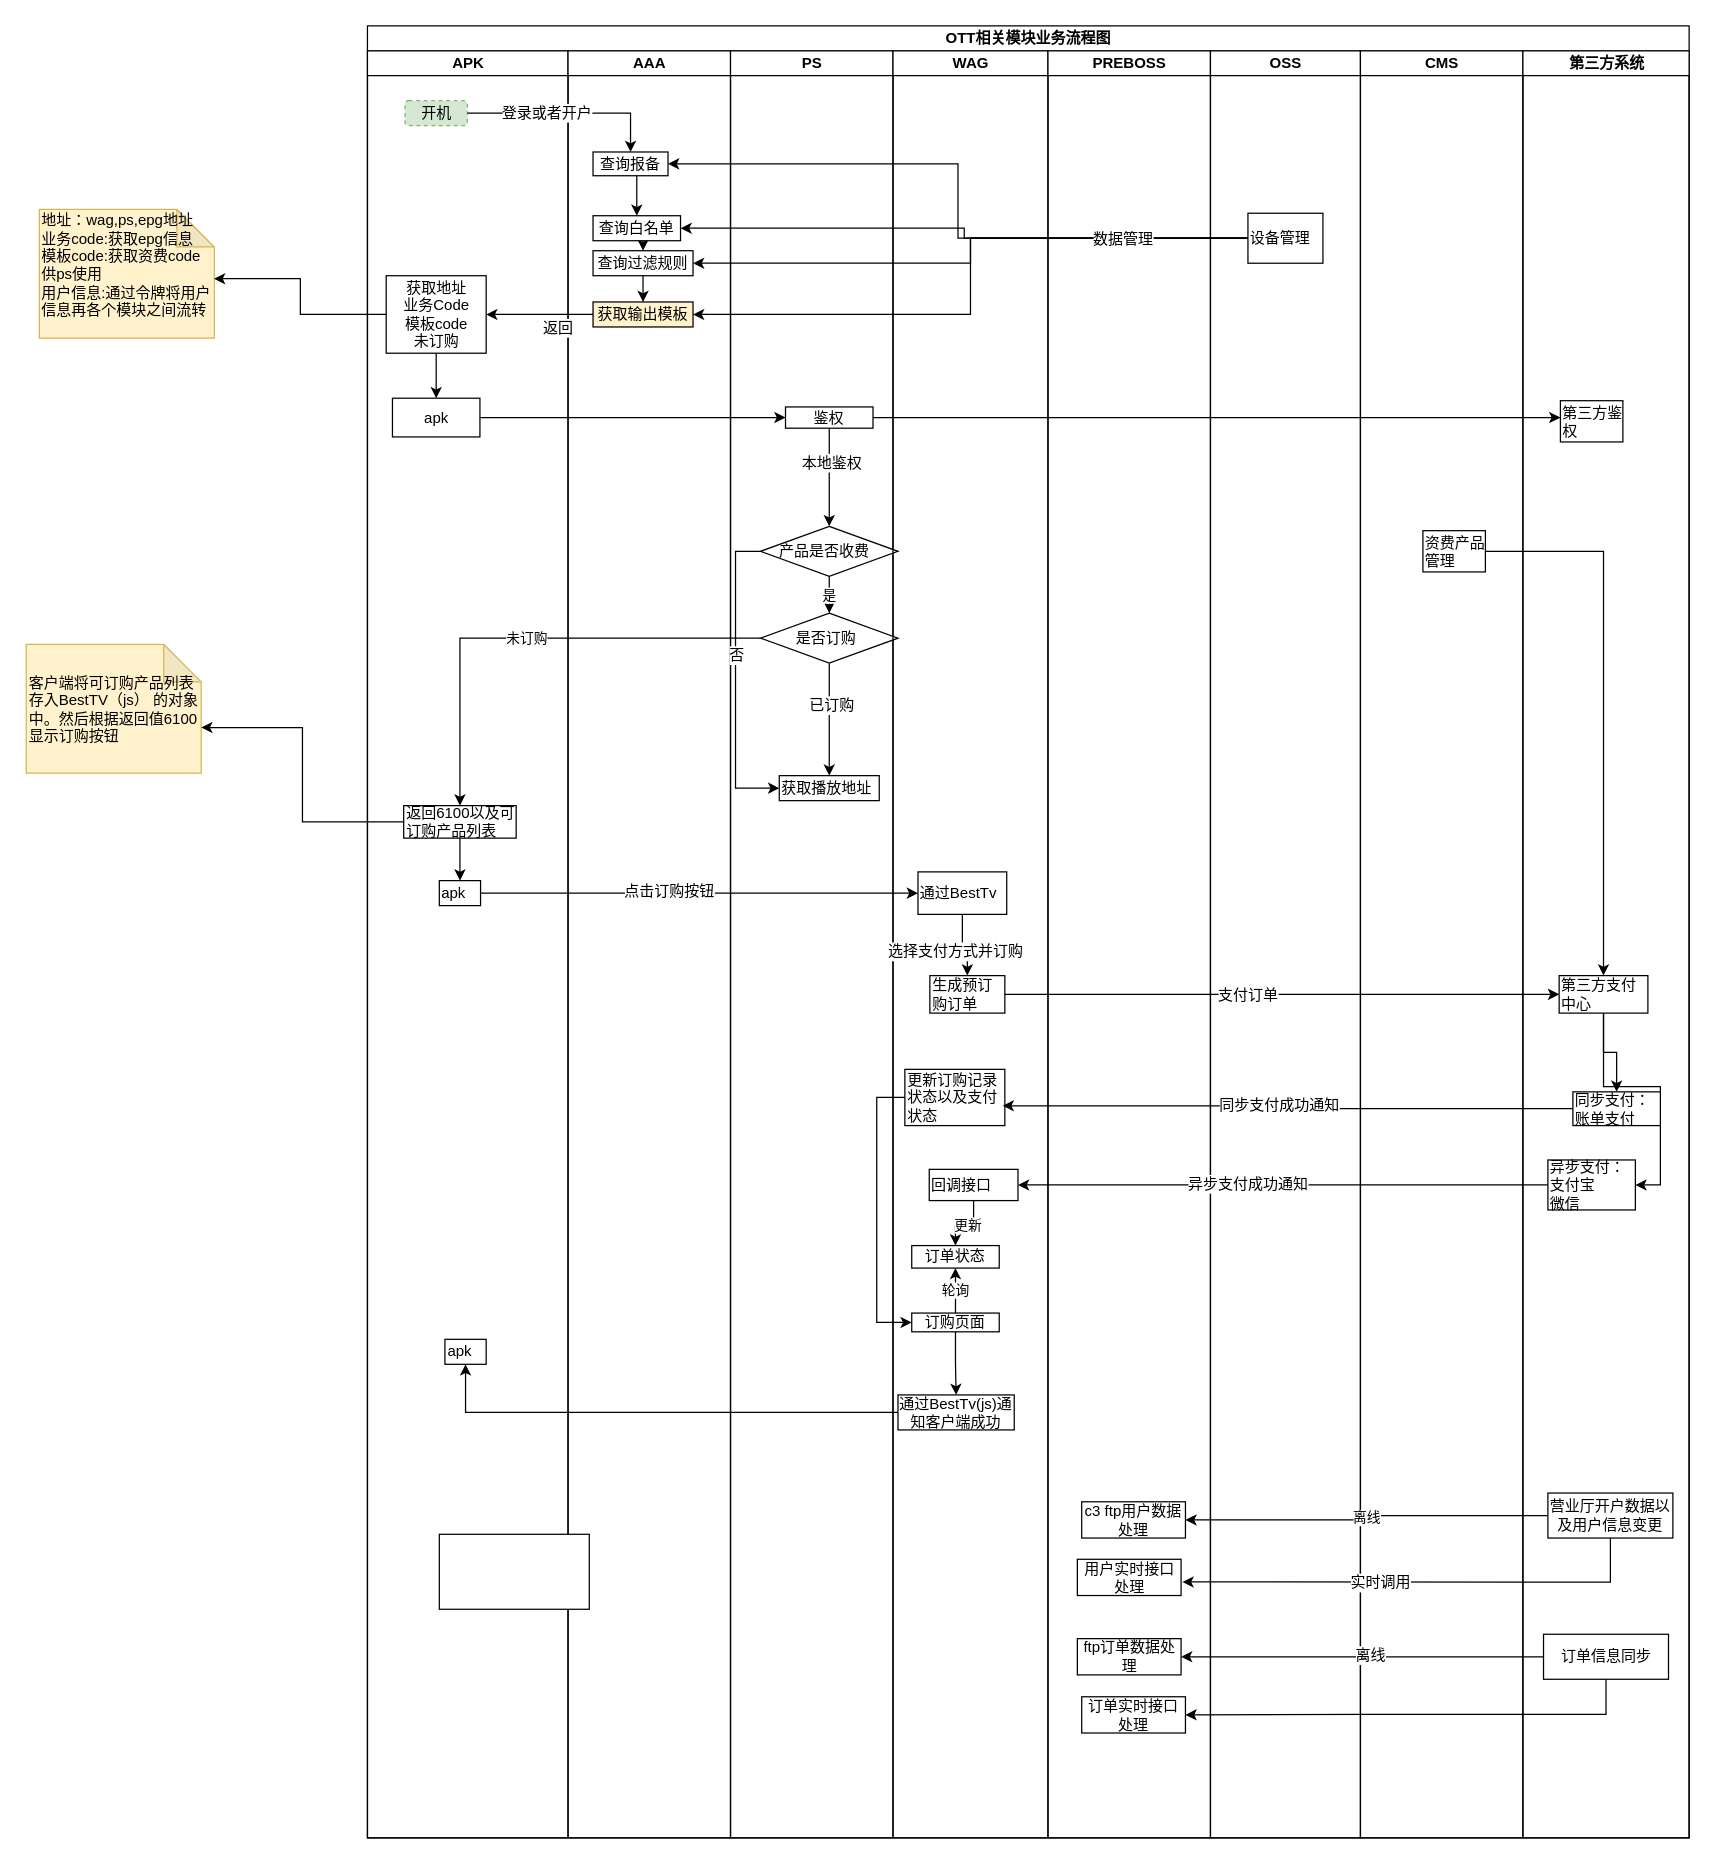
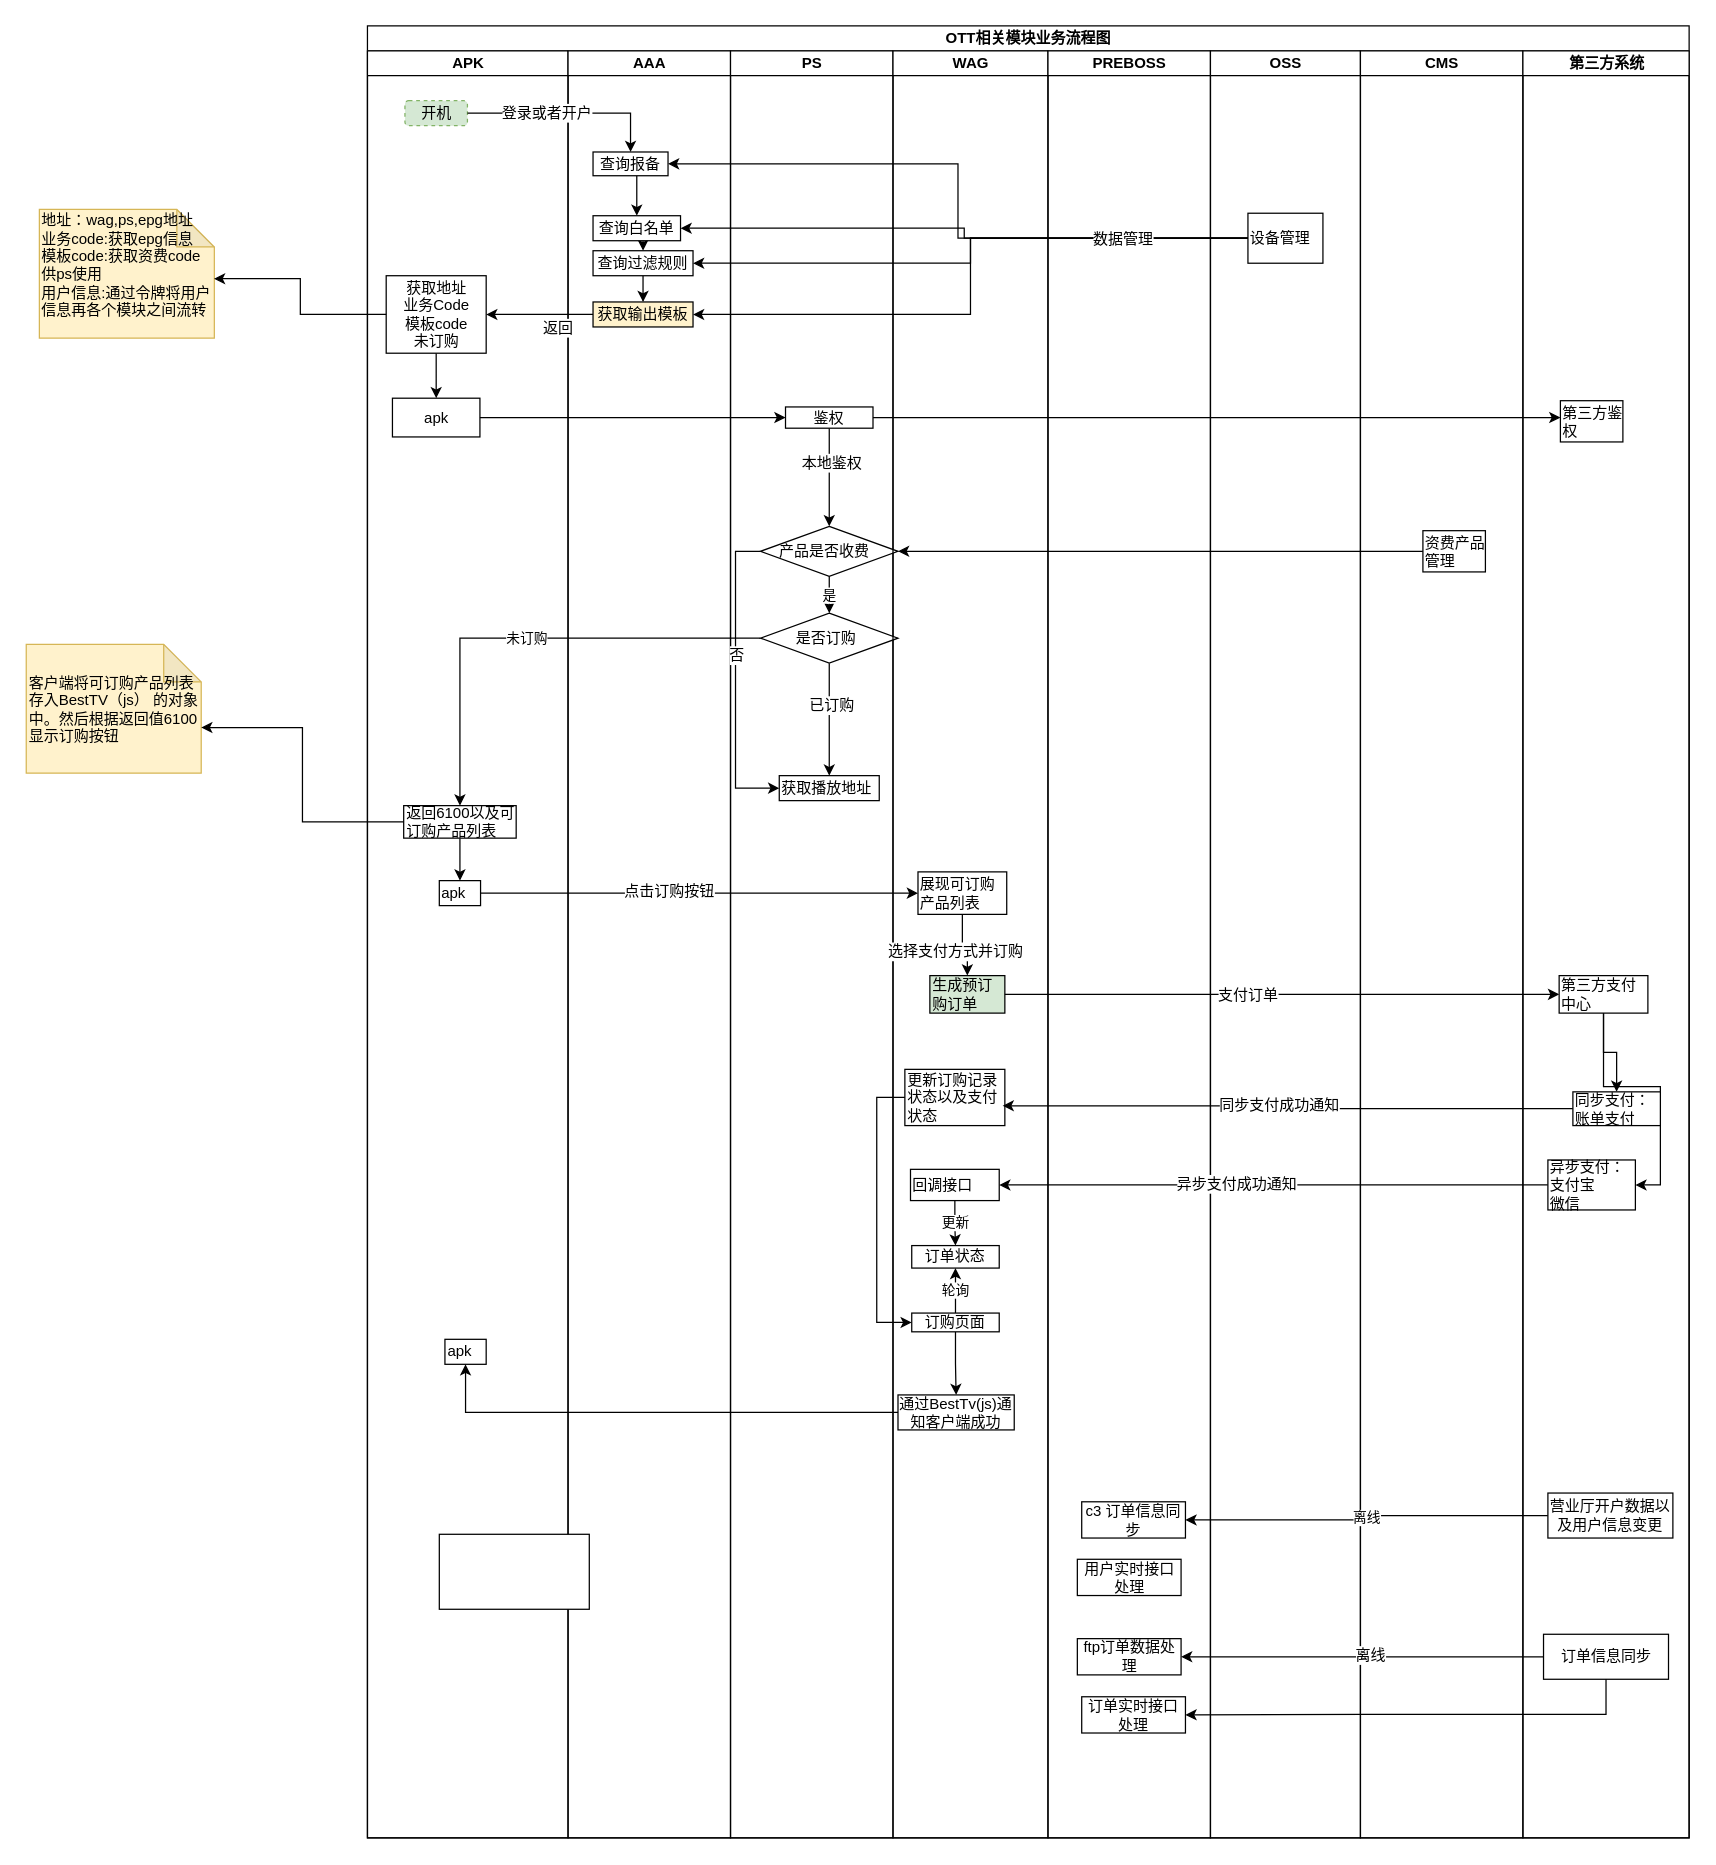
edge "资费产品管理" -> "第三方支付中心": now "资费产品管理" -> "产品是否收费"
node "通过BestTv": label "通过BestTv" -> "展现可订购产品列表"
node "生成预订购订单": fillcolor #ffffff -> #d5e8d4
node "回调接口": moved (974, 1185) -> (955, 1185)
node "c3 ftp用户数据处理": label "c3 ftp用户数据处理" -> "c3 订单信息同步"
edge "营业厅开户数据以及用户信息变更" -> "用户实时接口处理": removed, label "实时调用"
